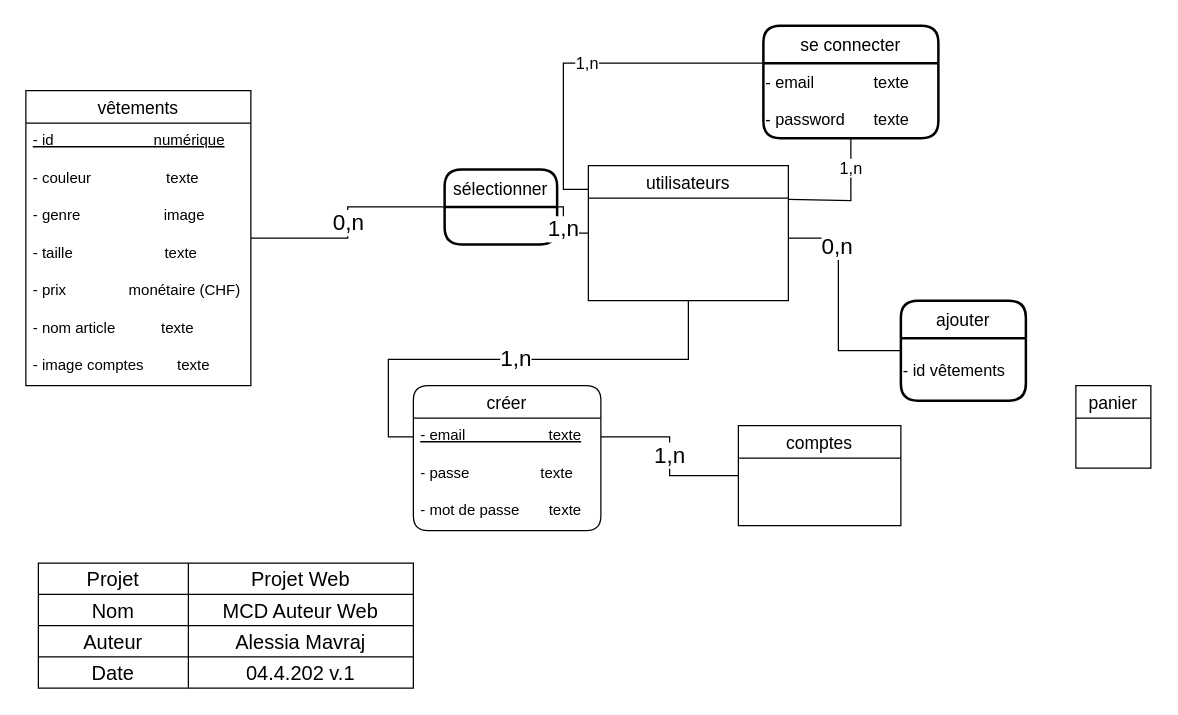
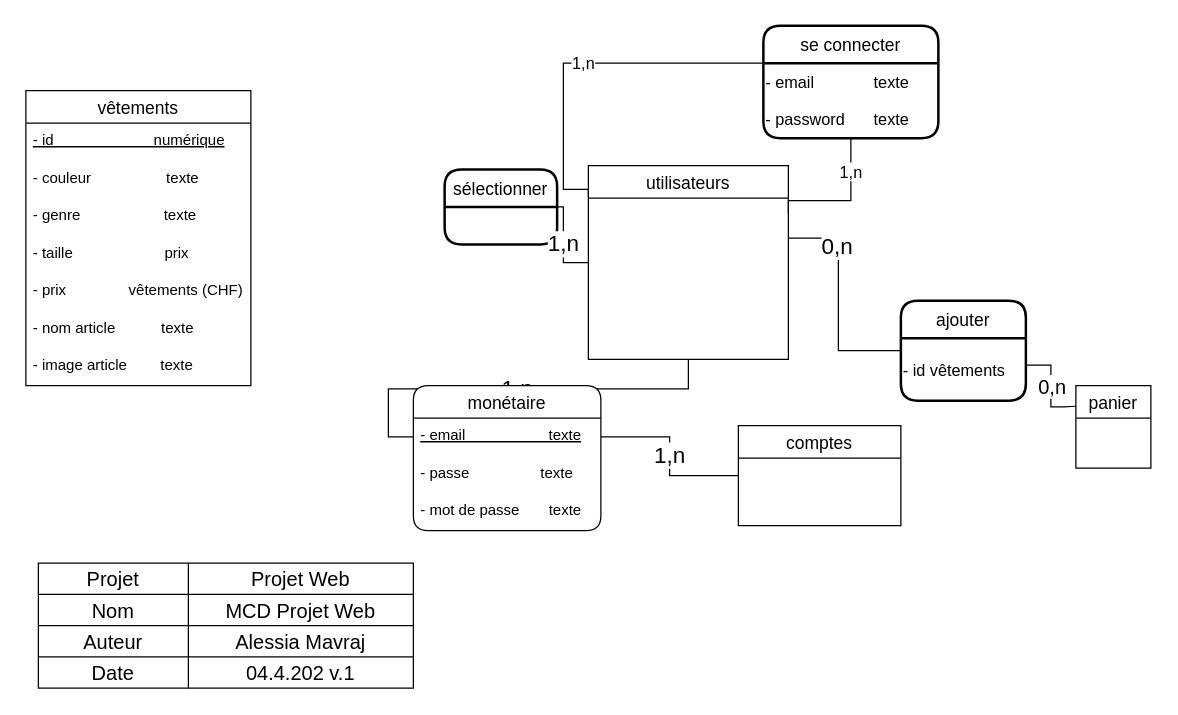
node "- genre image": label "- genre image" -> "- genre texte"
node "utilisateurs": size 200x135 -> 200x194
edge "sélectionner" -- "vêtements": removed, label "0,n"
node "- taille texte": label "- taille texte" -> "- taille prix"
node "- prix monétaire (CHF)": label "- prix monétaire (CHF)" -> "- prix vêtements (CHF)"
node "- image comptes texte": label "- image comptes texte" -> "- image article texte"
node "créer": label "créer" -> "monétaire"
edge "- id vêtements" -- "panier": added, label "0,n"
node "MCD Auteur Web": label "MCD Auteur Web" -> "MCD Projet Web"
